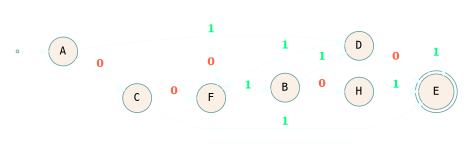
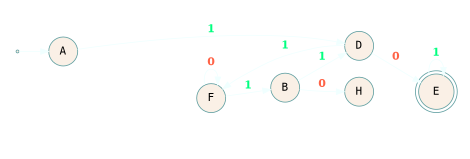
edge "H" -> "E": removed, label "1"
node "C": removed
